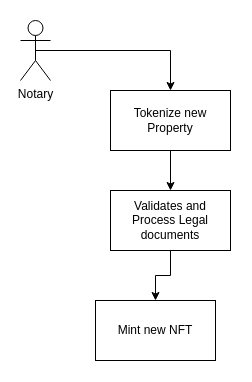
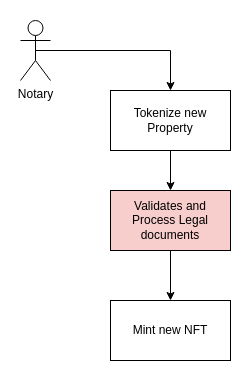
node "Validates and Process Legal documents": fillcolor #ffffff -> #f8cecc
node "Mint new NFT": moved (156, 331) -> (171, 331)
